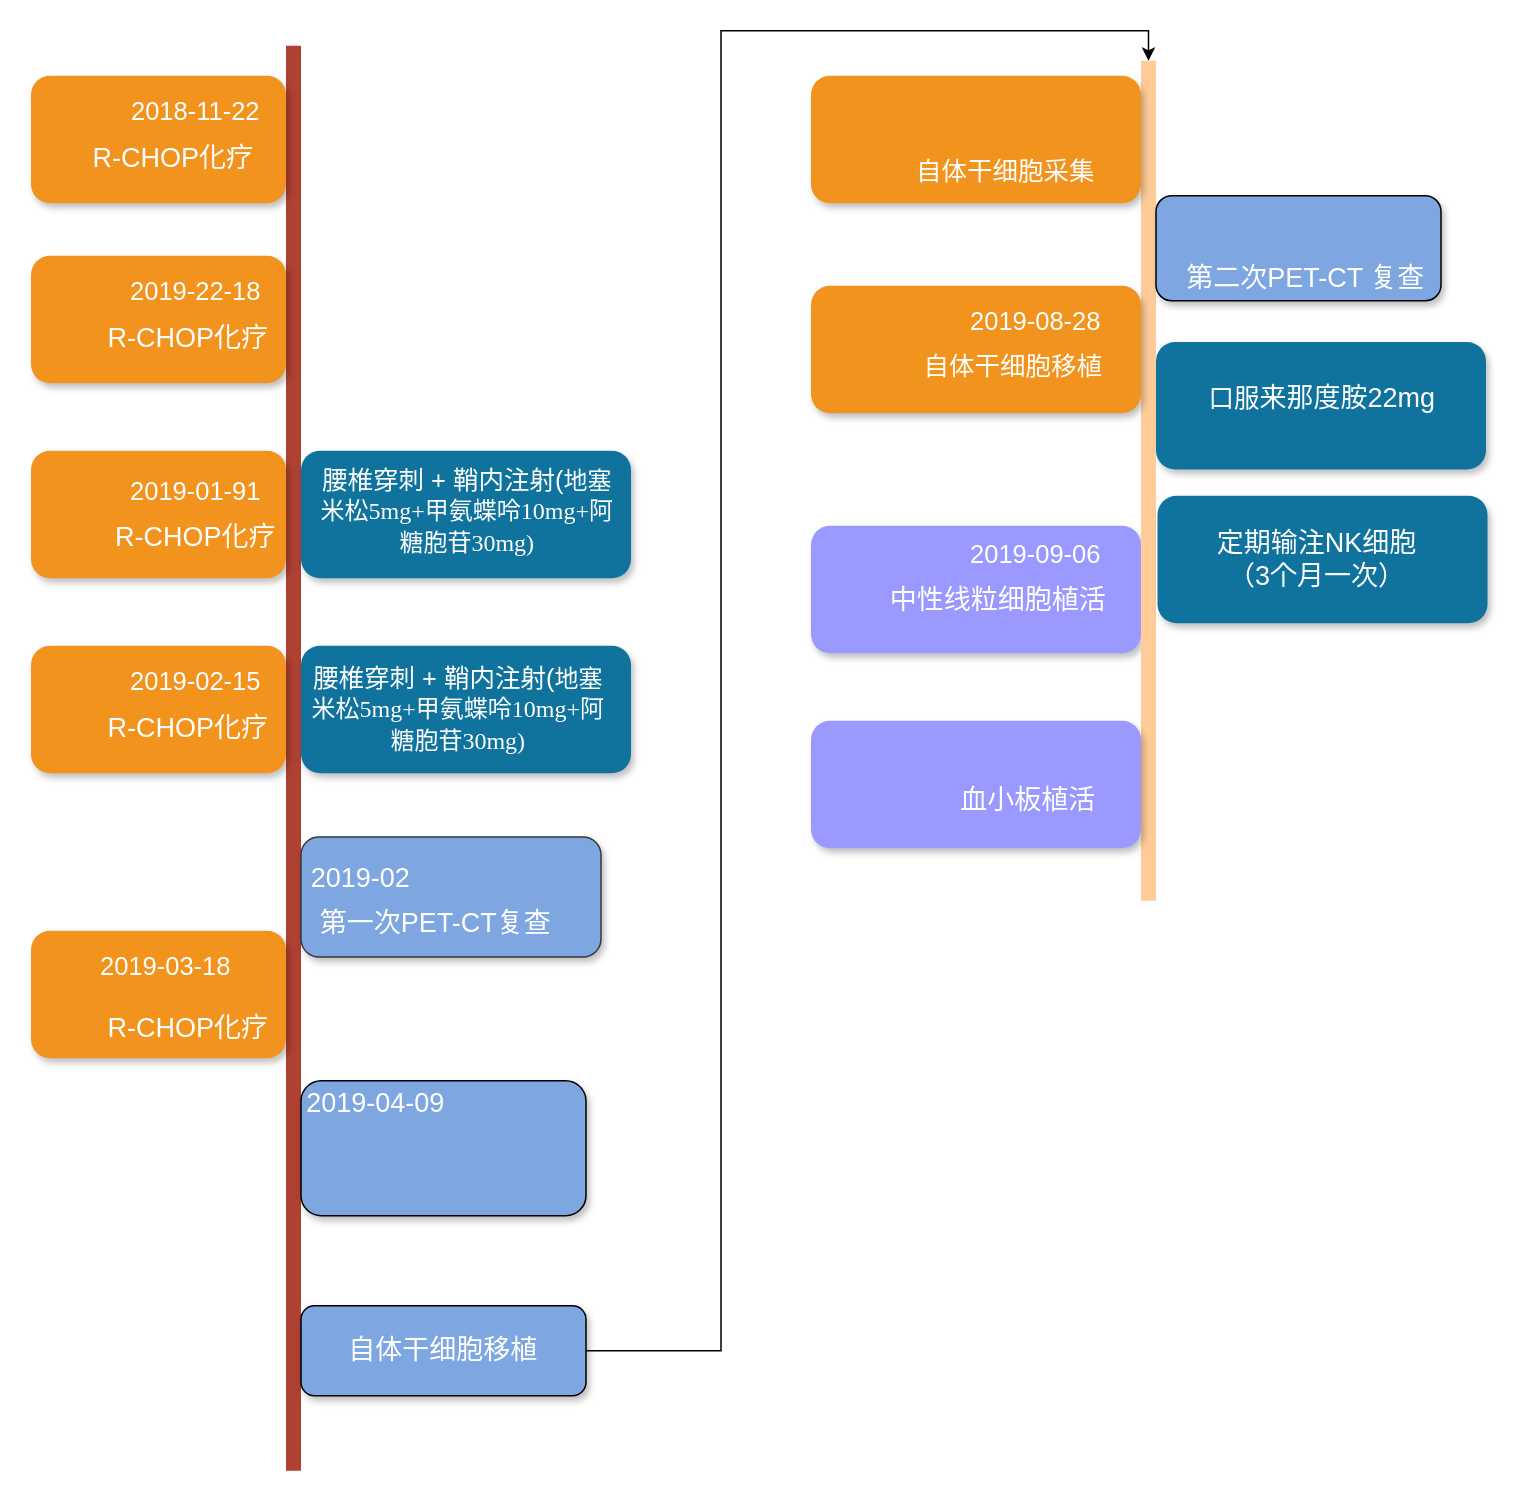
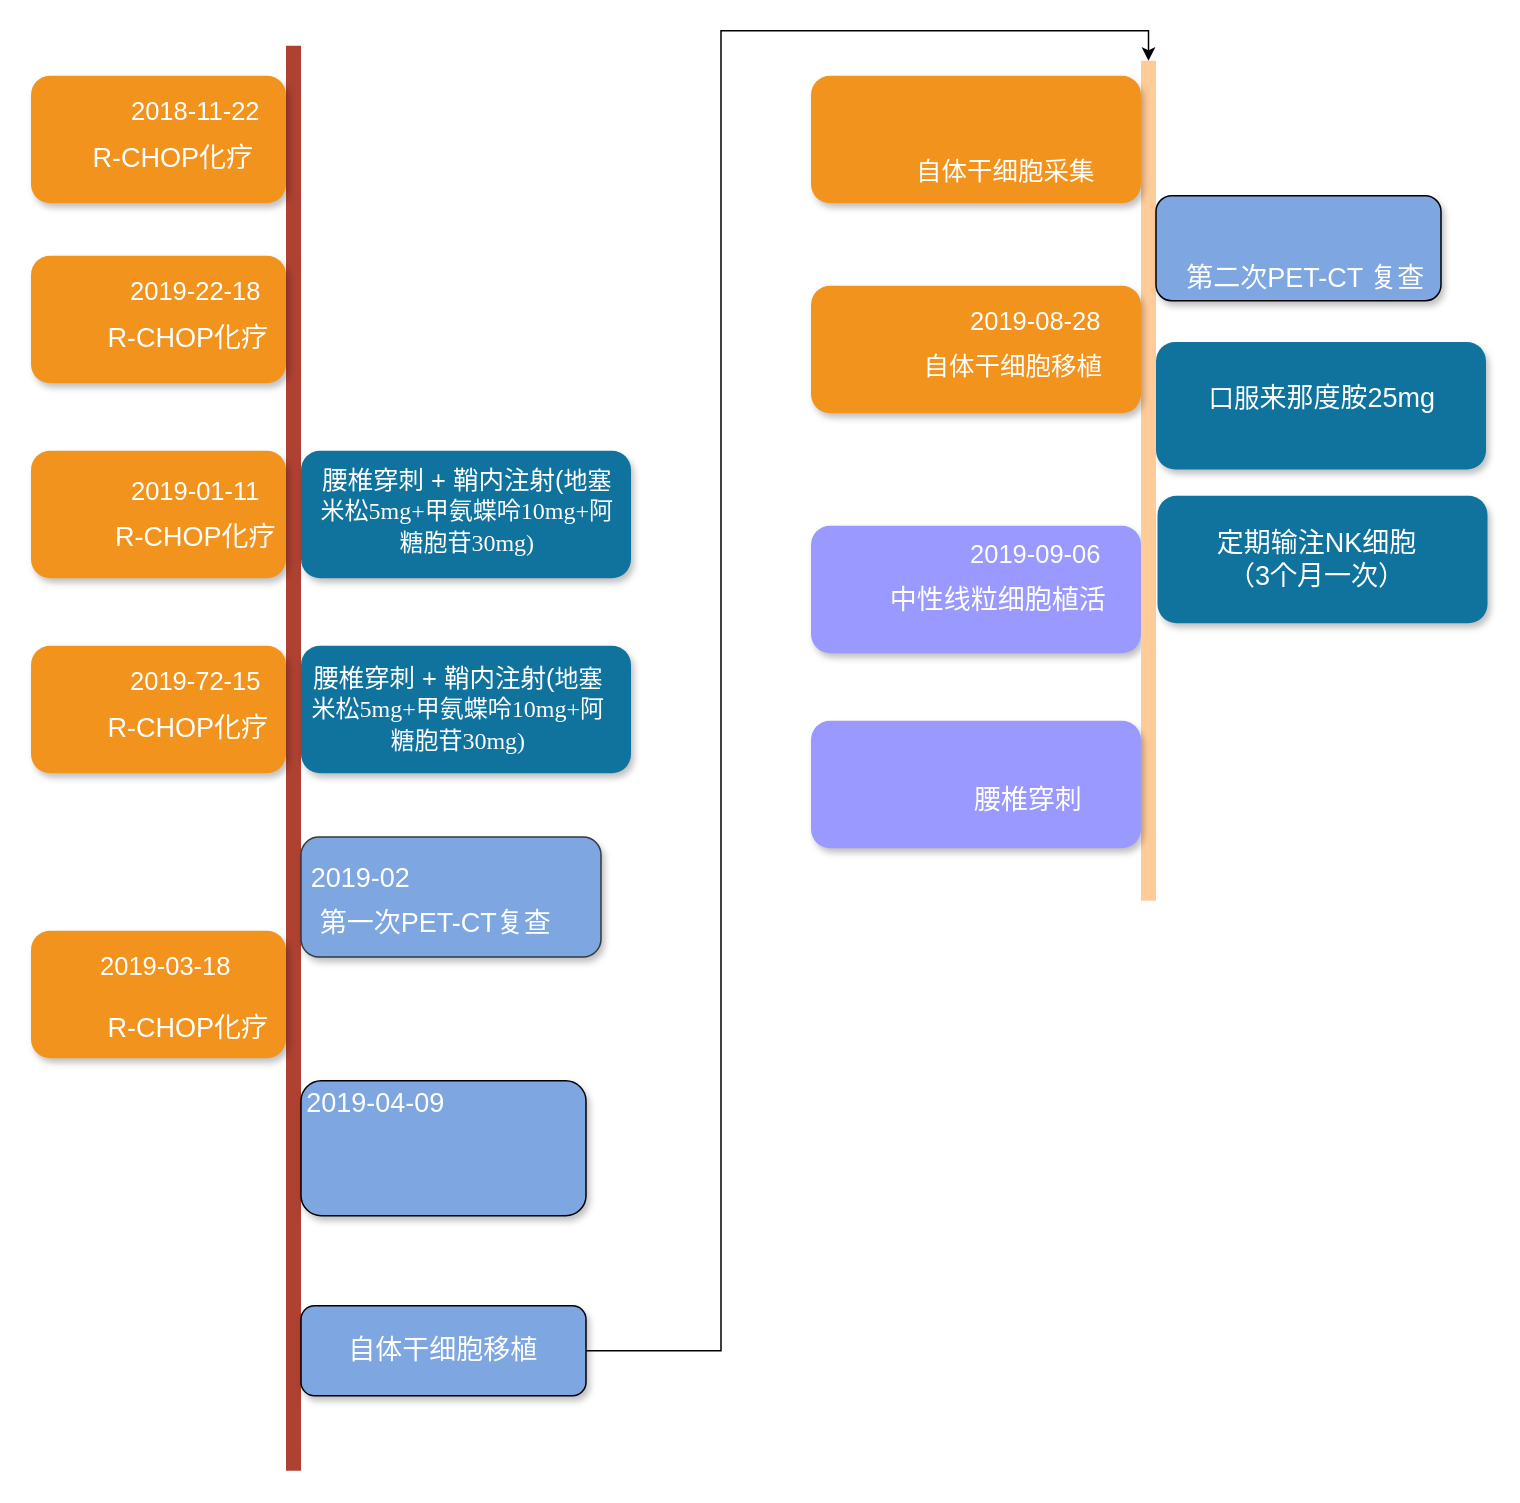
node "口服来那度胺22mg": label "口服来那度胺22mg" -> "口服来那度胺25mg"
node "2019-01-91": label "2019-01-91" -> "2019-01-11"
node "2019-02-15": label "2019-02-15" -> "2019-72-15"
node "血小板植活": label "血小板植活" -> "腰椎穿刺"
